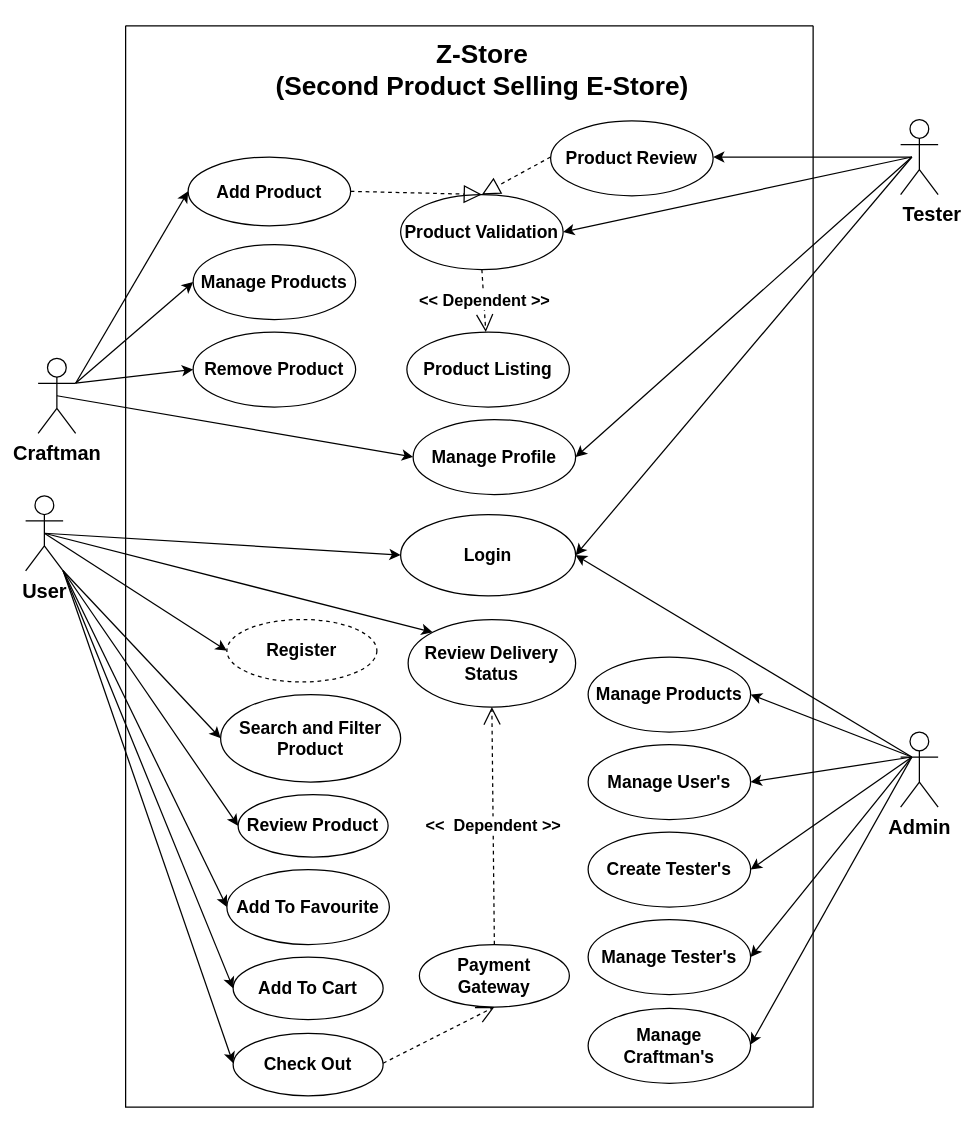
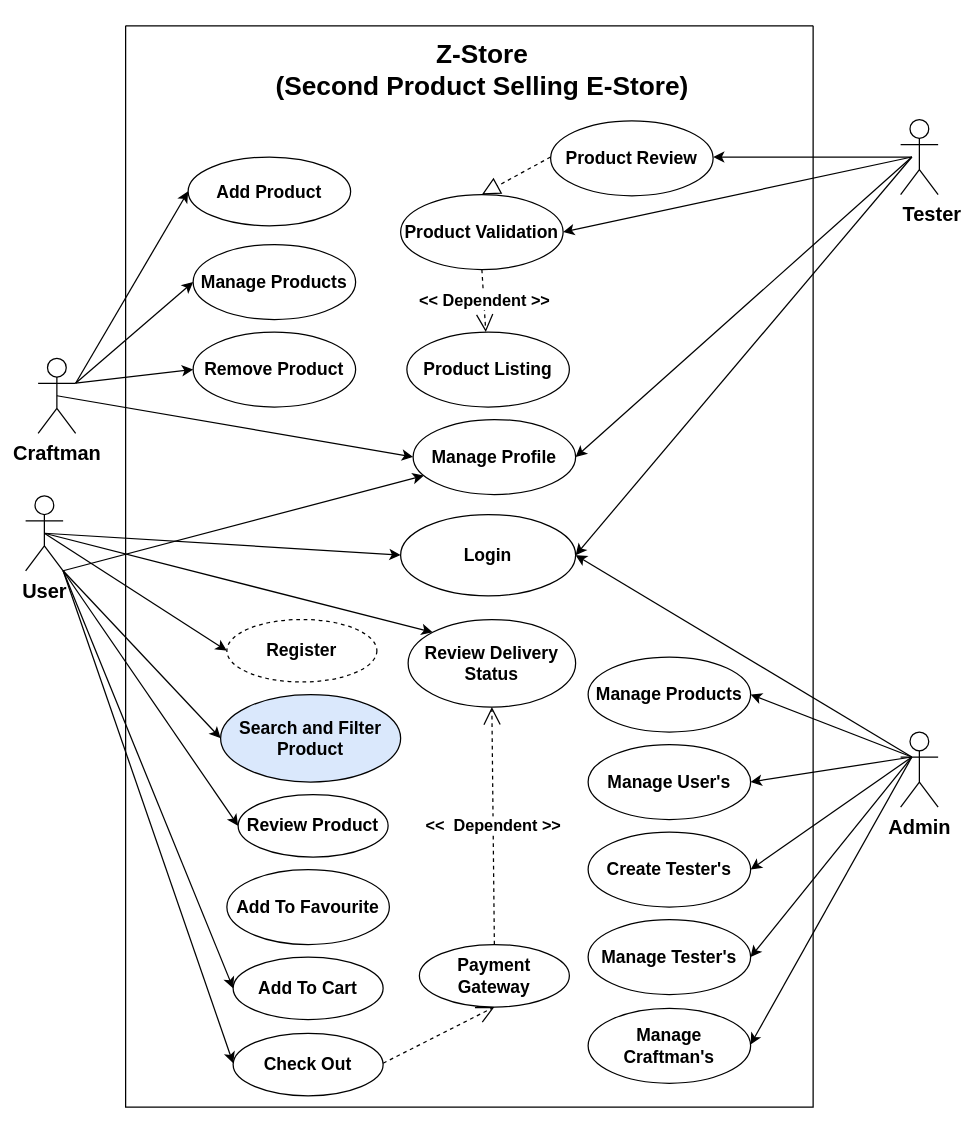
edge "Add Product" -> "Product Validation": removed
node "Search and Filter Product": fillcolor #ffffff -> #dae8fc
edge "User" -> "Add To Favourite": now "User" -> "Manage Profile"
